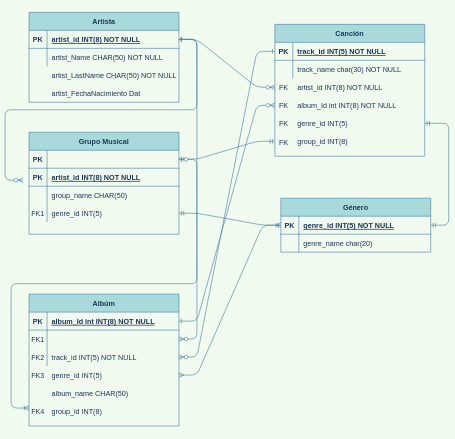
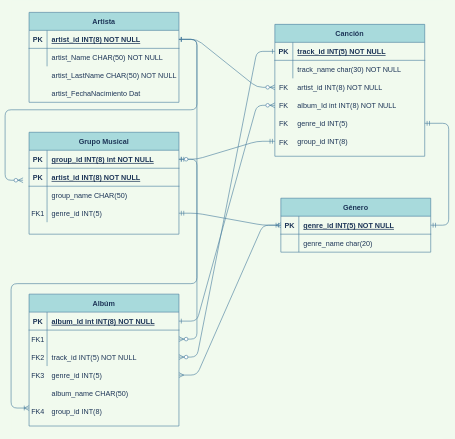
node "group_id INT(8) int NOT NULL": added
